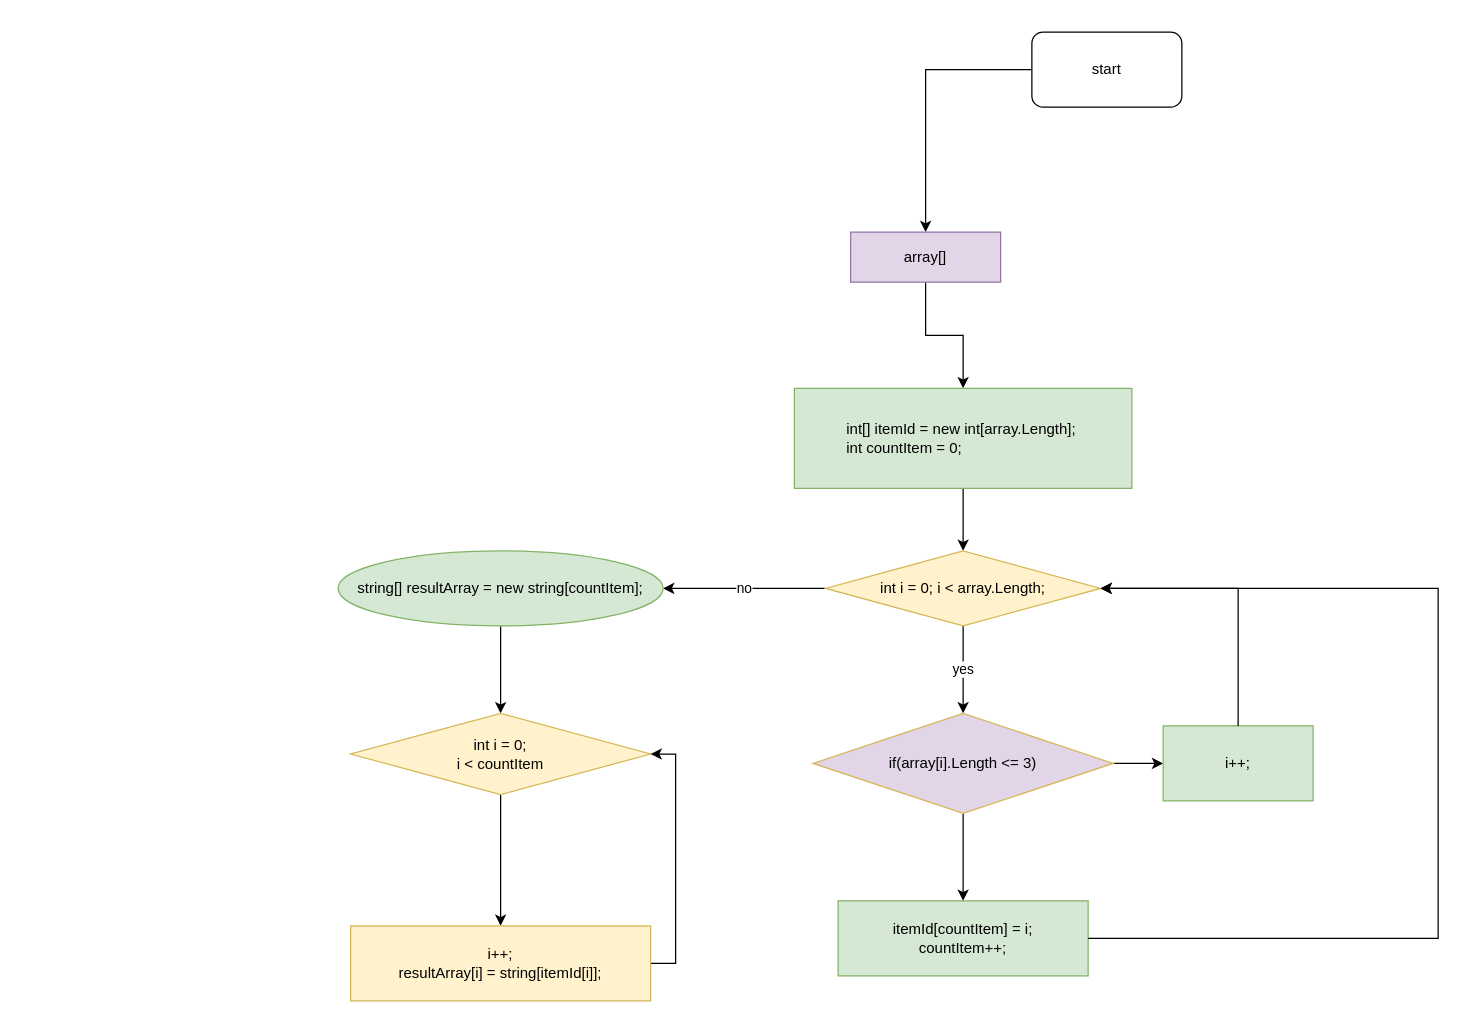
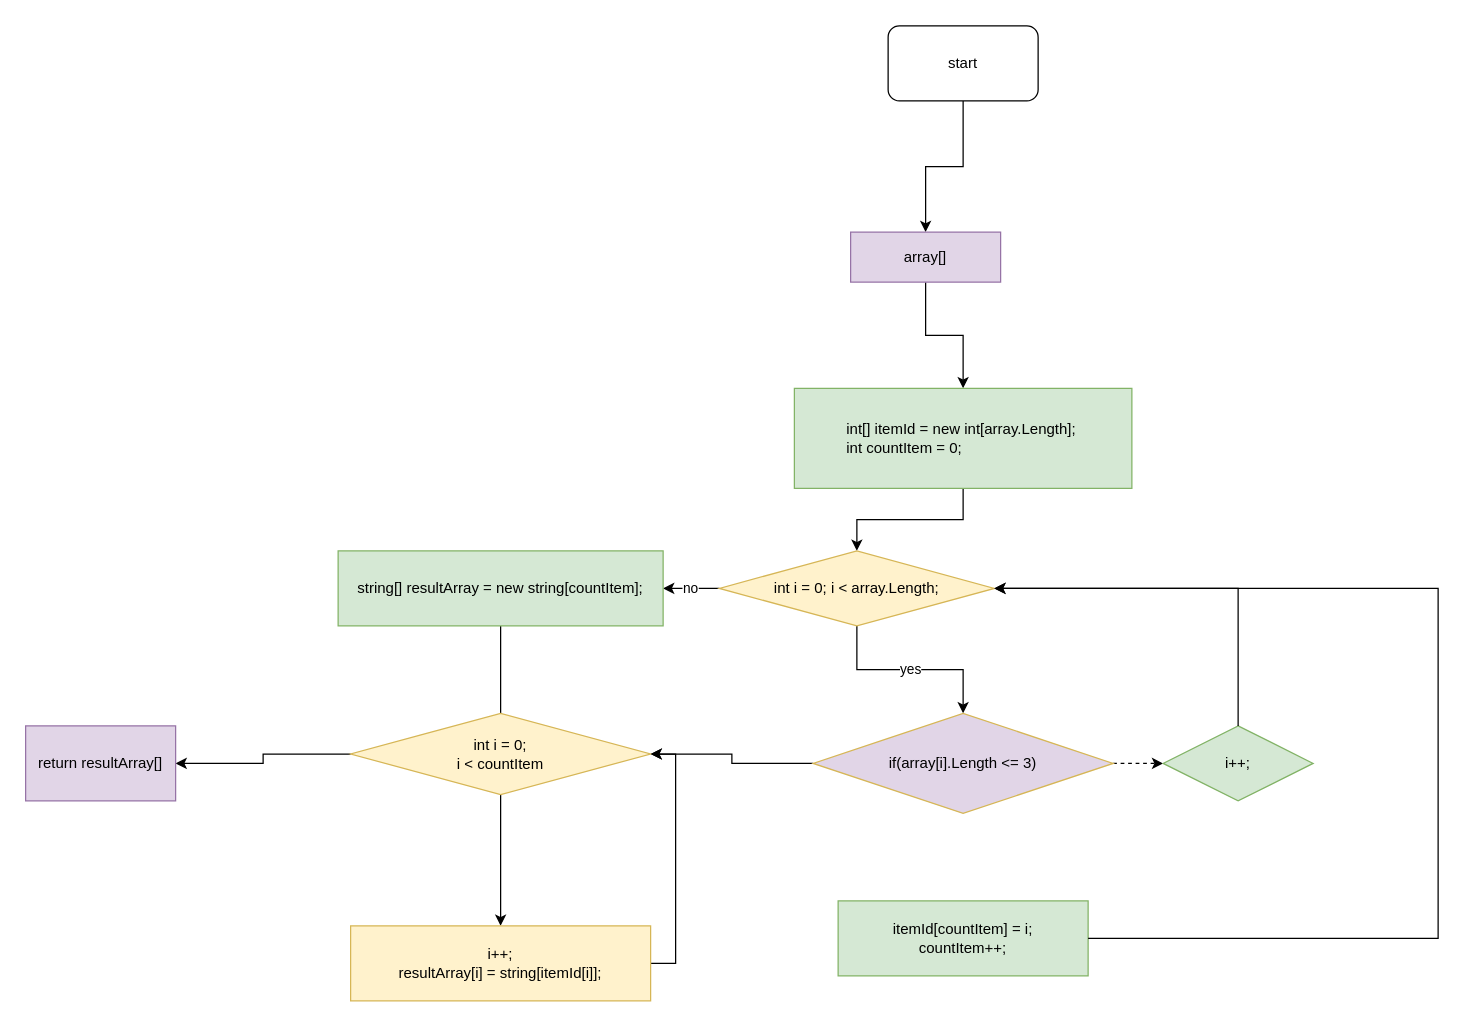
node "start": moved (1107, 69) -> (963, 63)
node "string[] resultArray = new string[countItem];": shape ellipse -> rounded rectangle
node "int i = 0; i < array.Length;": moved (963, 588) -> (857, 588)
edge "string[] resultArray = new string[countItem];" -> "int i = 0; i < countItem": arrowhead classic -> none
edge "int i = 0; i < countItem" -> "return resultArray[]": added
node "return resultArray[]": added
edge "if(array[i].Length <= 3)" -> "i++;": style solid -> dashed
node "i++;": shape rounded rectangle -> diamond
edge "if(array[i].Length <= 3)" -> "itemId[countItem] = i; countItem++;": now "if(array[i].Length <= 3)" -> "int i = 0; i < countItem"
